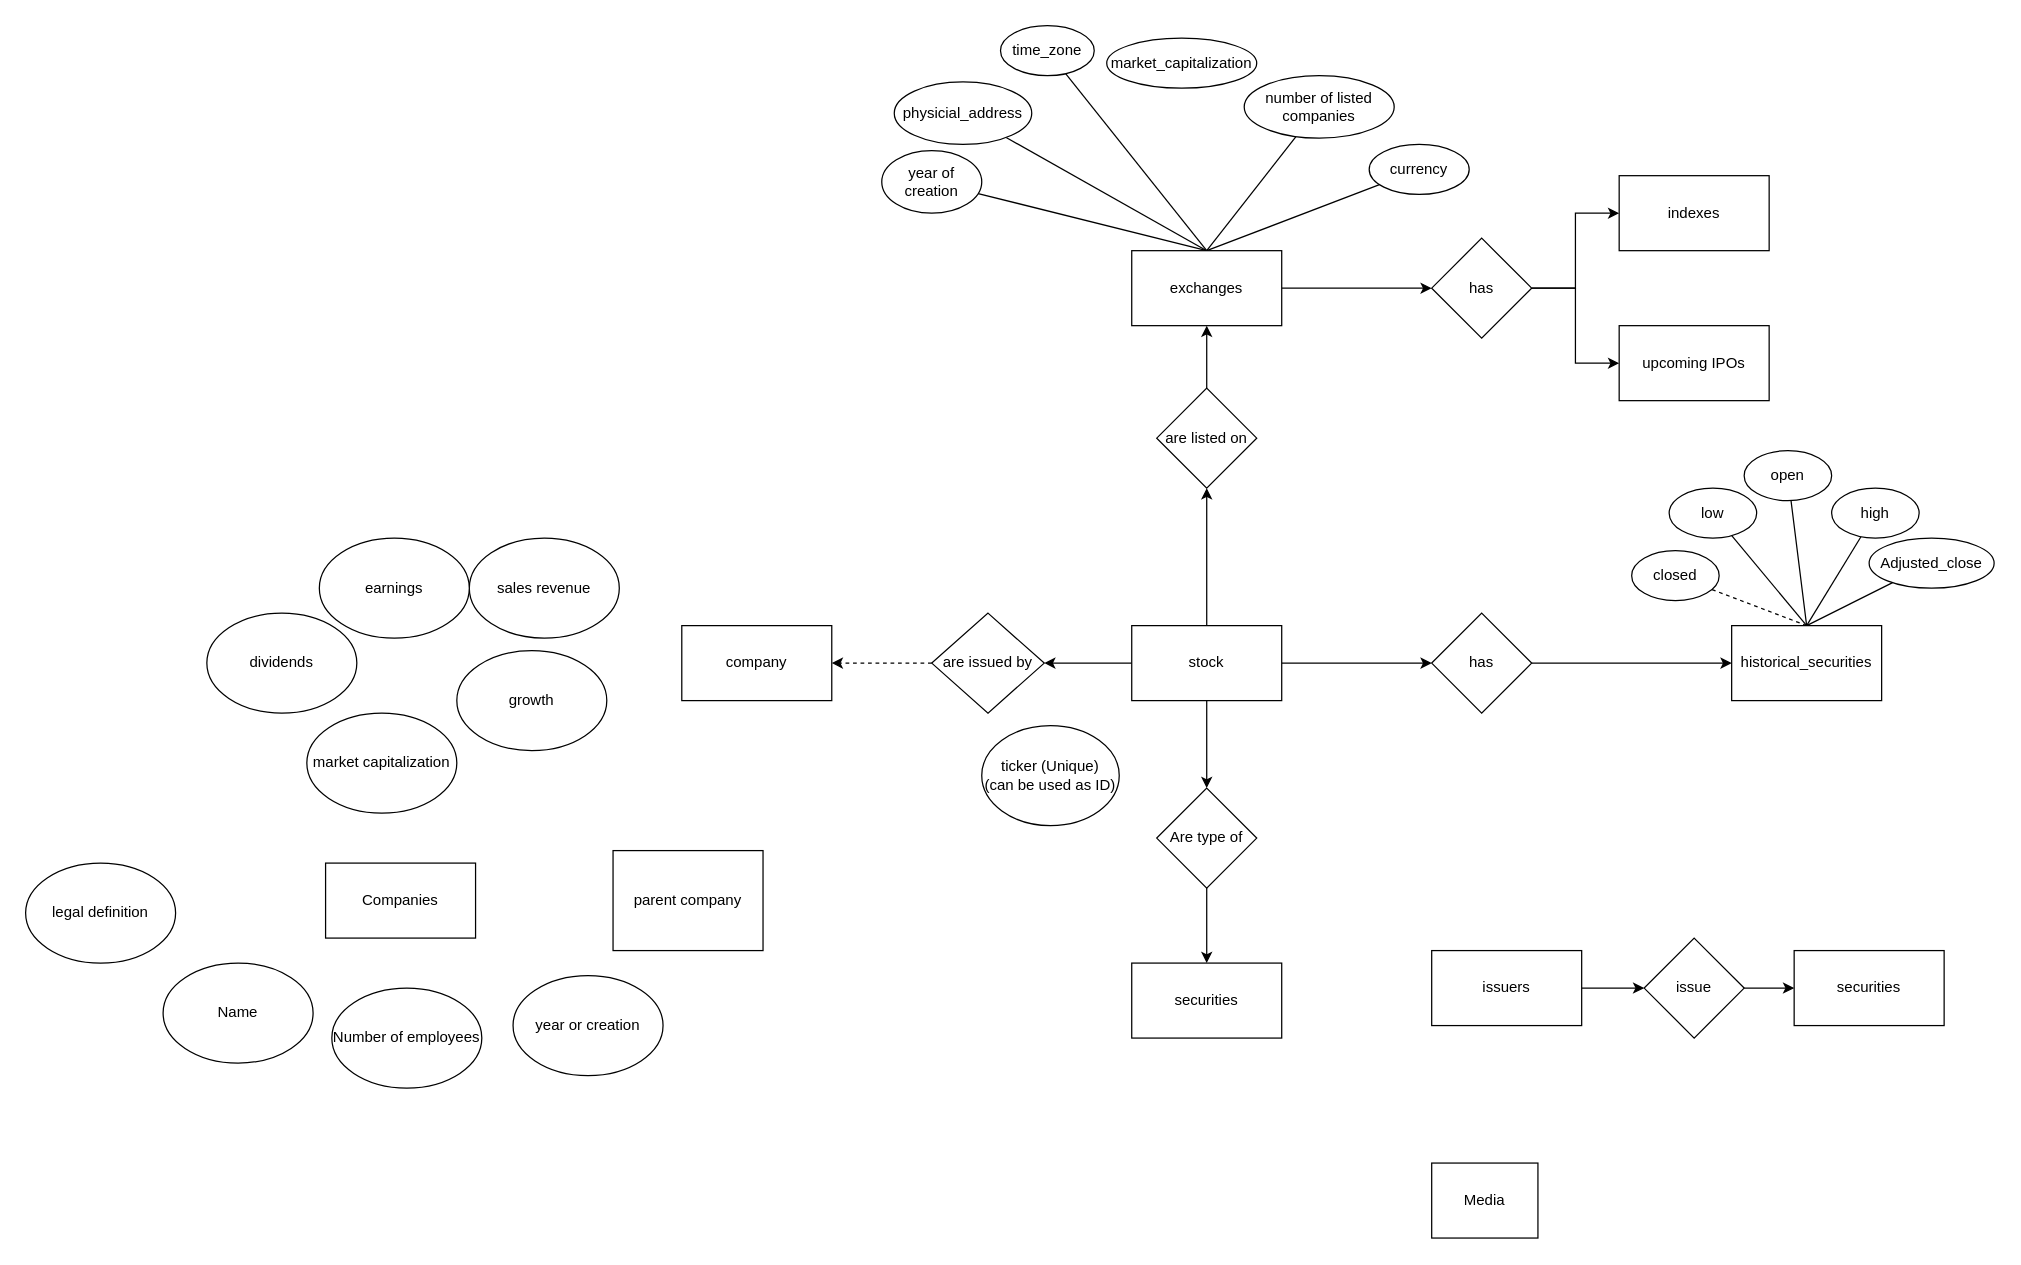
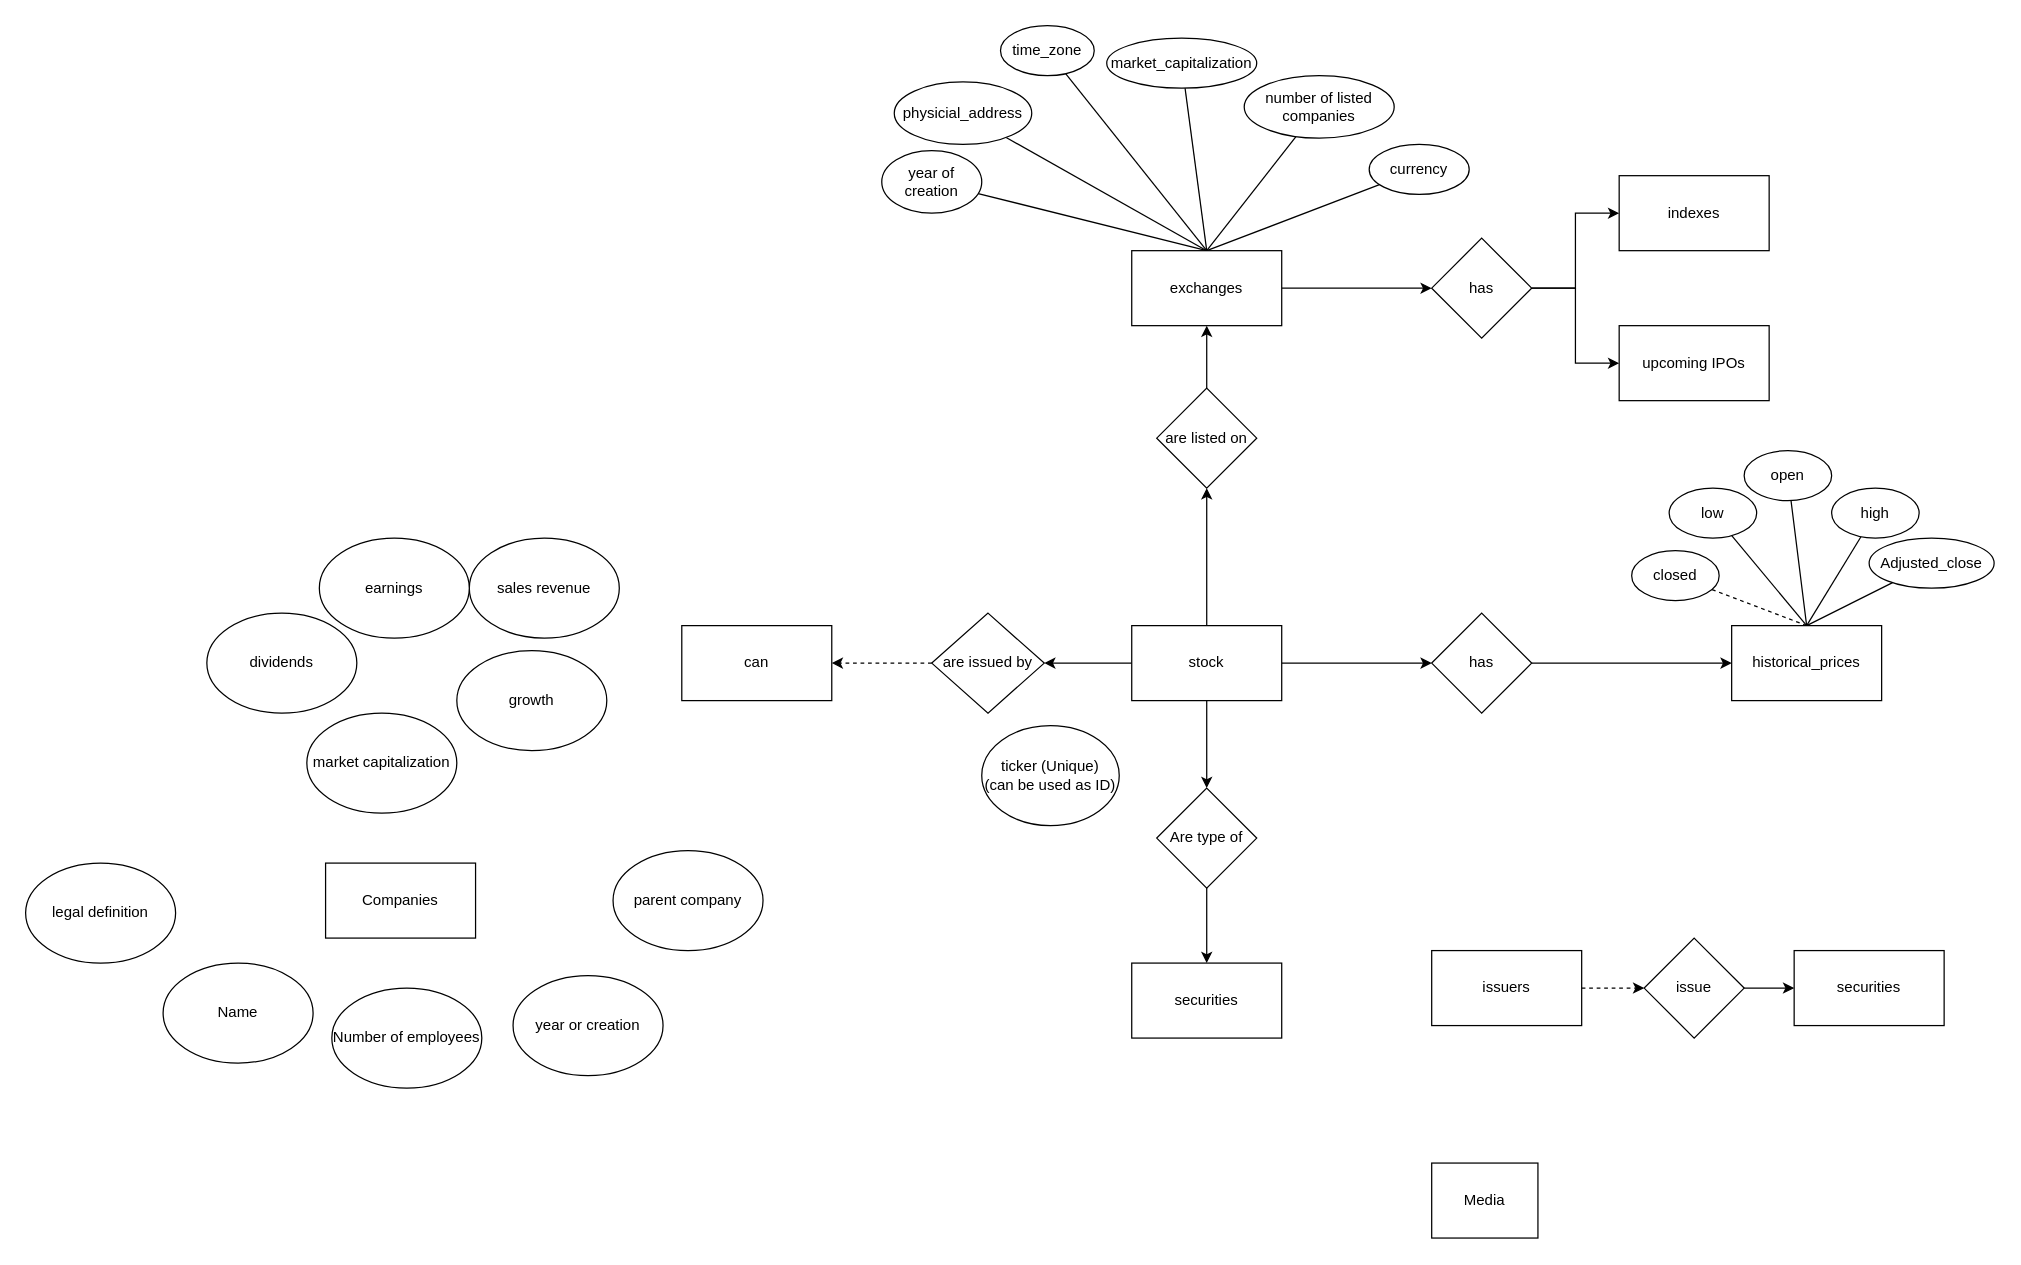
edge "market_capitalization" -- "exchanges": added
node "company": label "company" -> "can"
node "historical_securities": label "historical_securities" -> "historical_prices"
node "parent company": shape rectangle -> ellipse
edge "issuers" -> "issue": style solid -> dashed
